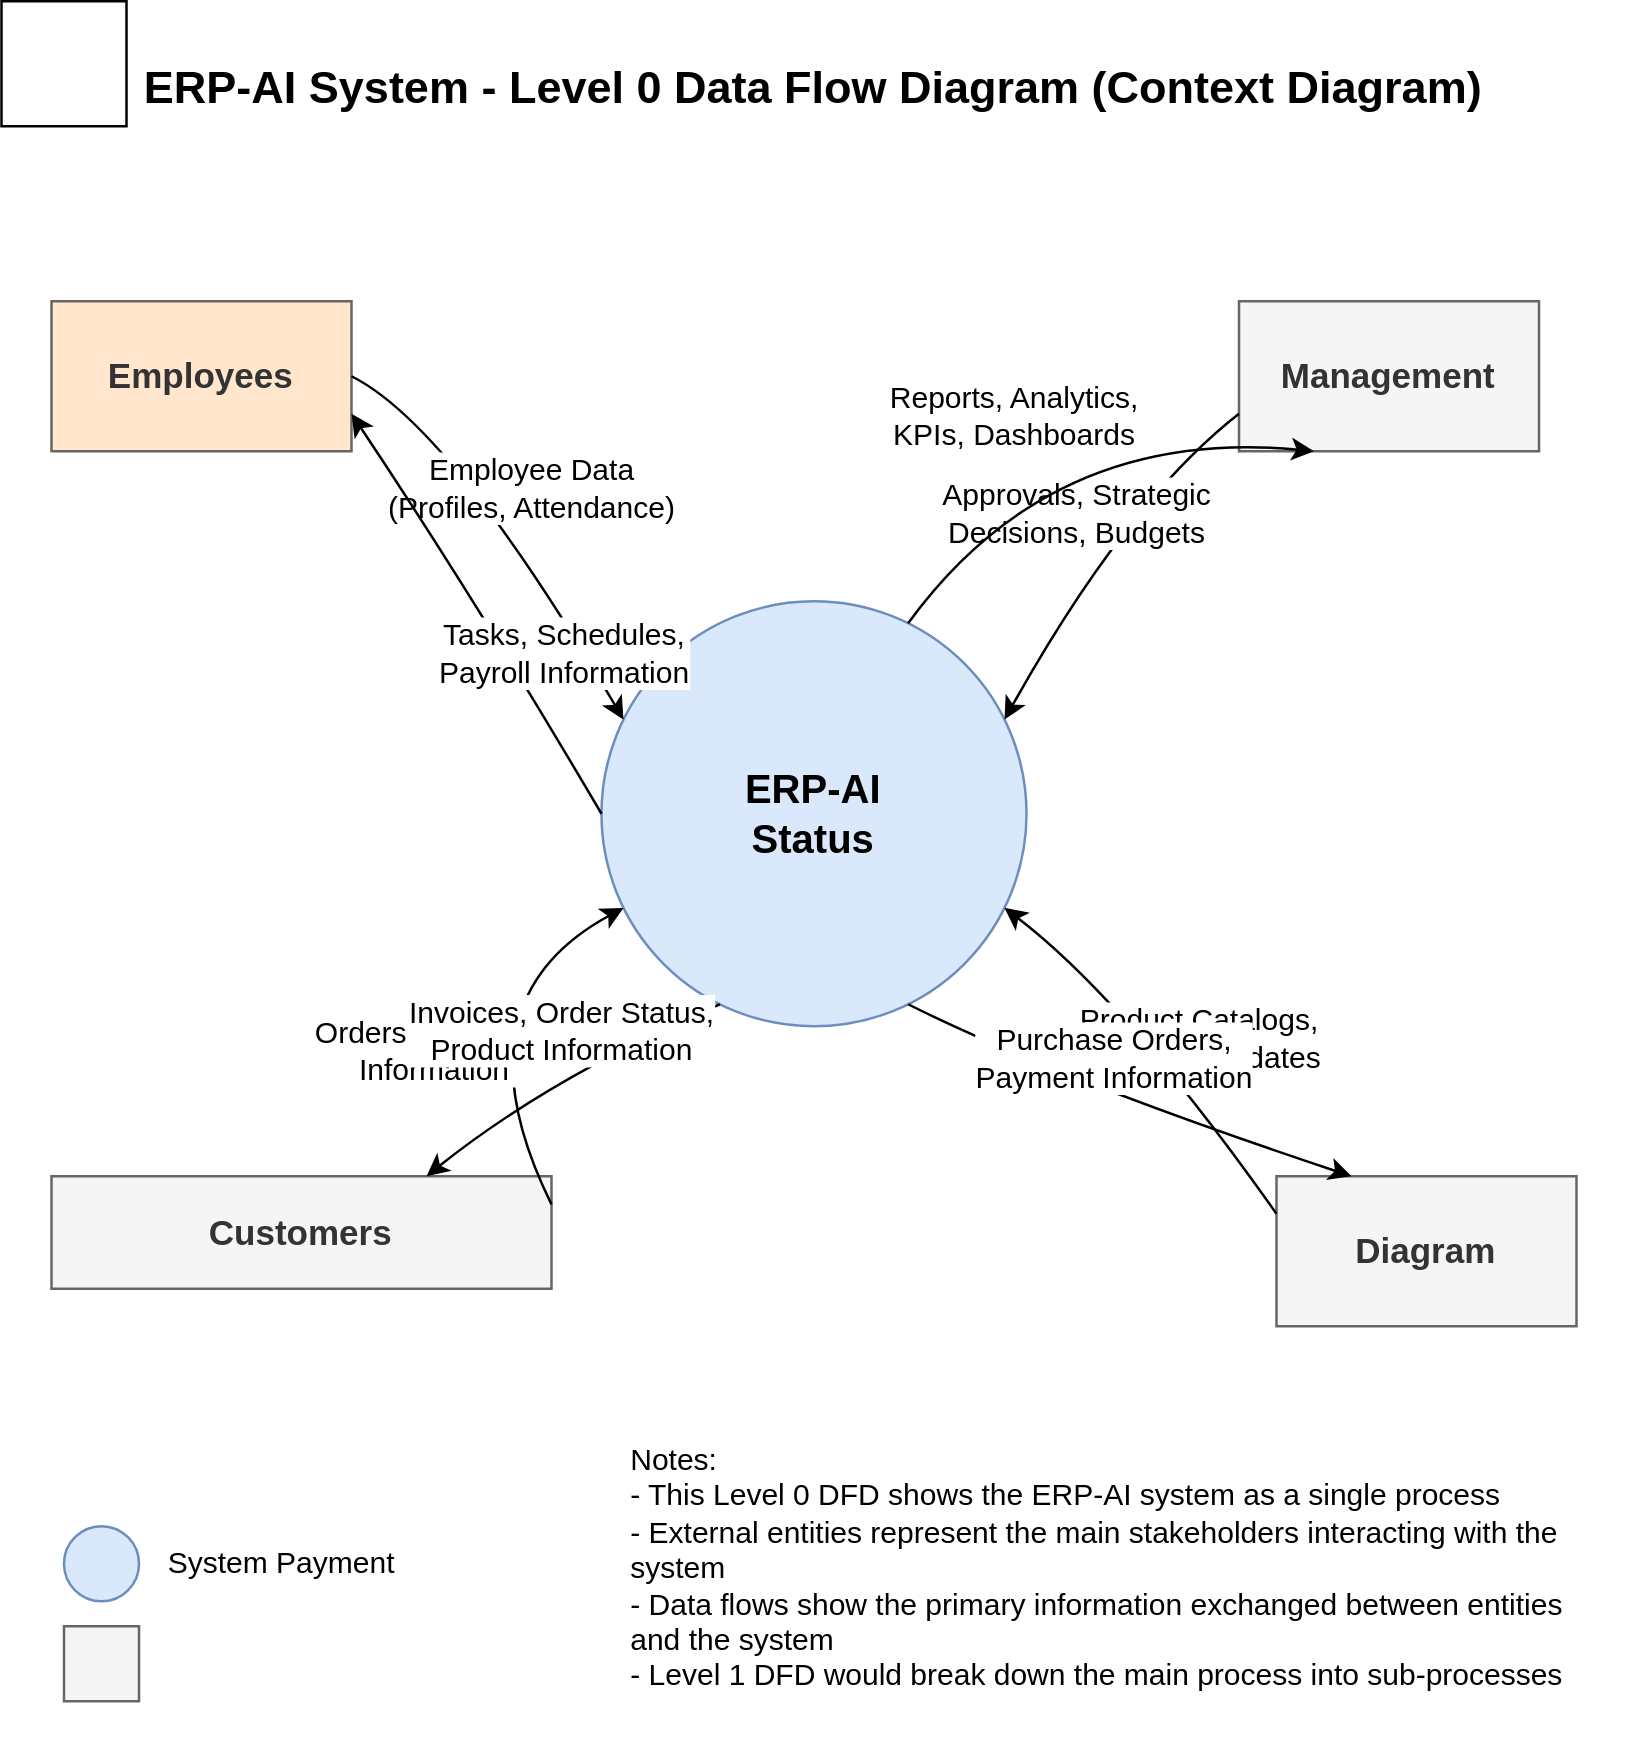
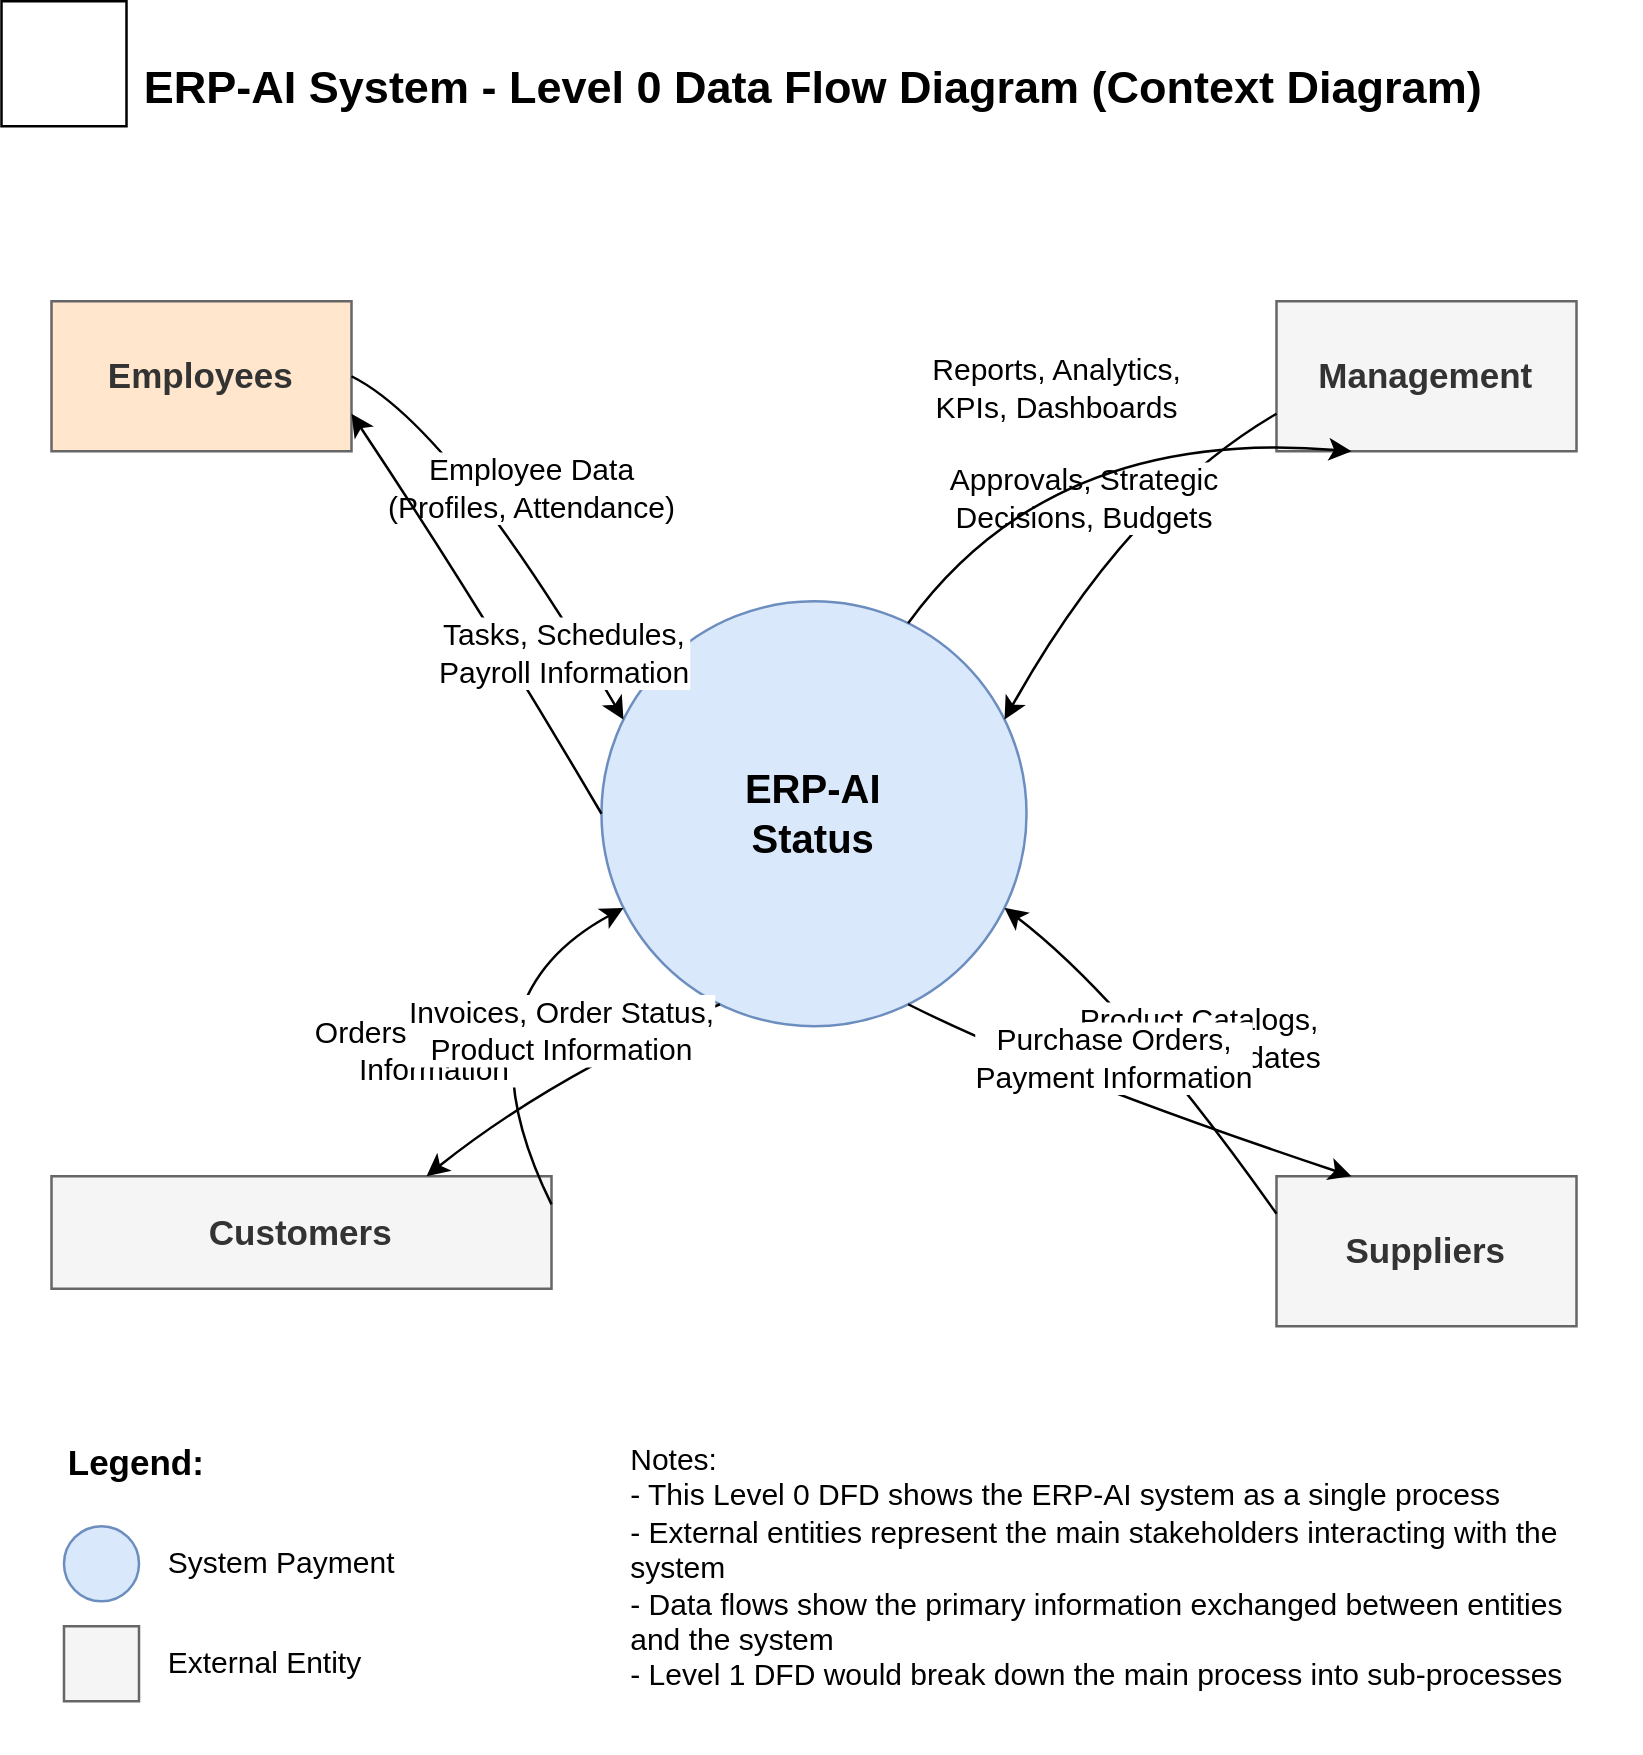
node "Management": moved (1389, 376) -> (1426, 376)
node "Diagram": label "Diagram" -> "Suppliers"
node "Legend:": added
node "External Entity": added
